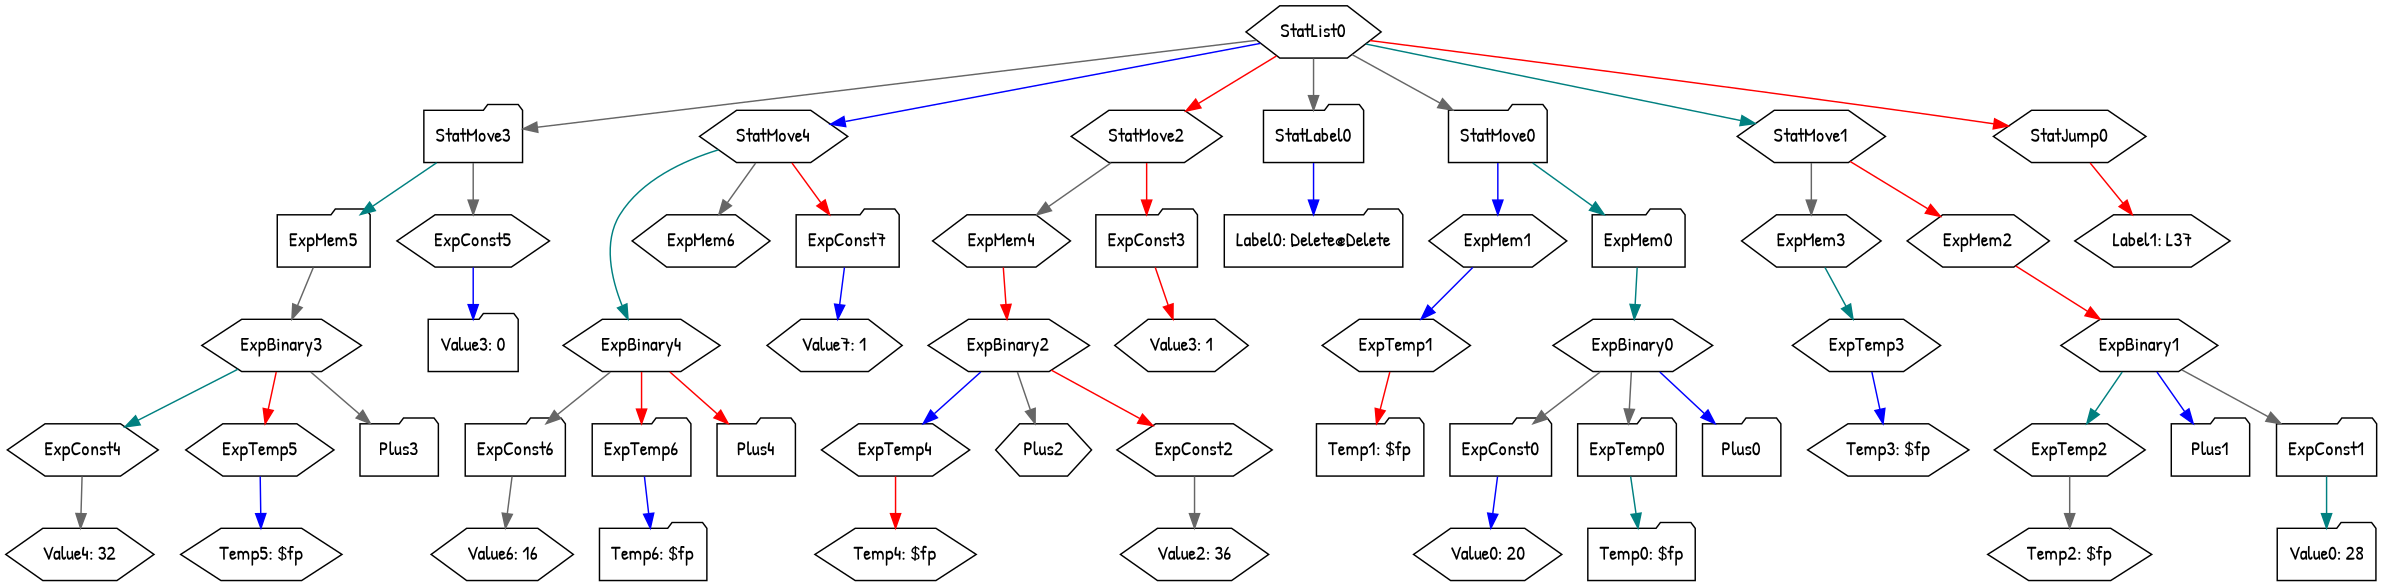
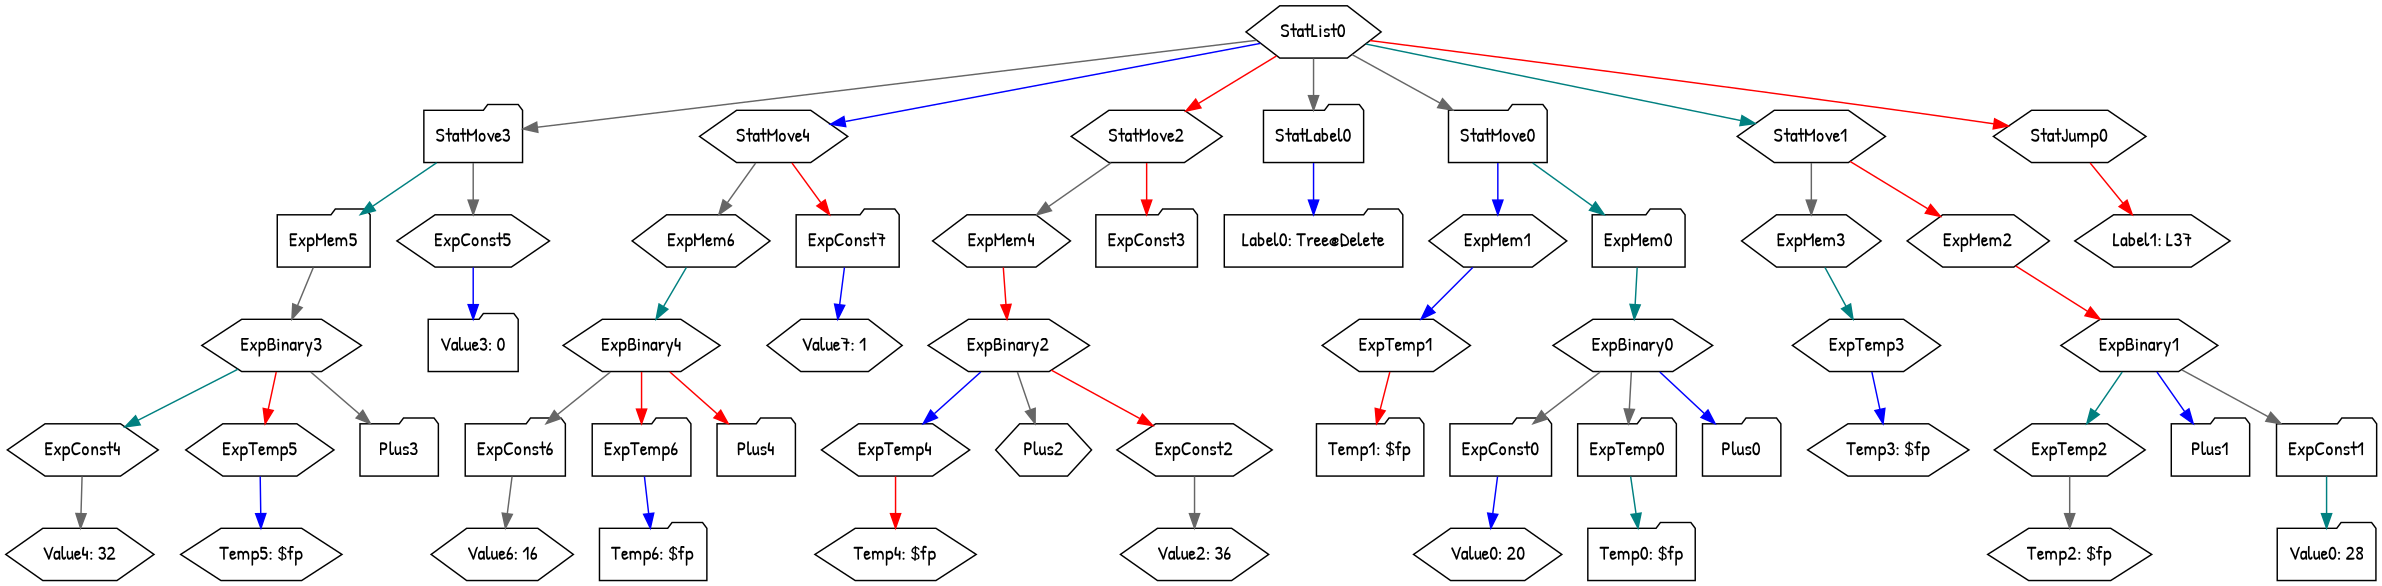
edge "StatMove4" -> "ExpBinary4": now "ExpMem6" -> "ExpBinary4"
node "Label0: Delete@Delete": label "Label0: Delete@Delete" -> "Label0: Tree@Delete"
node "Value3: 1": removed
